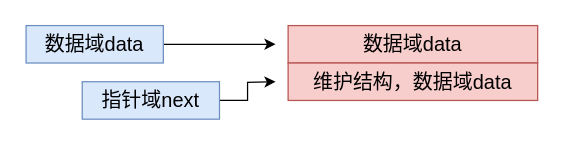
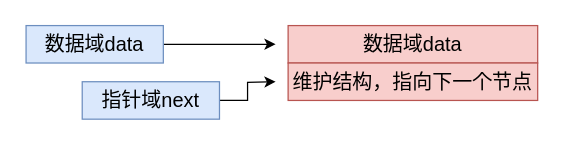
node "维护结构，数据域data": label "维护结构，数据域data" -> "维护结构，指向下一个节点"
